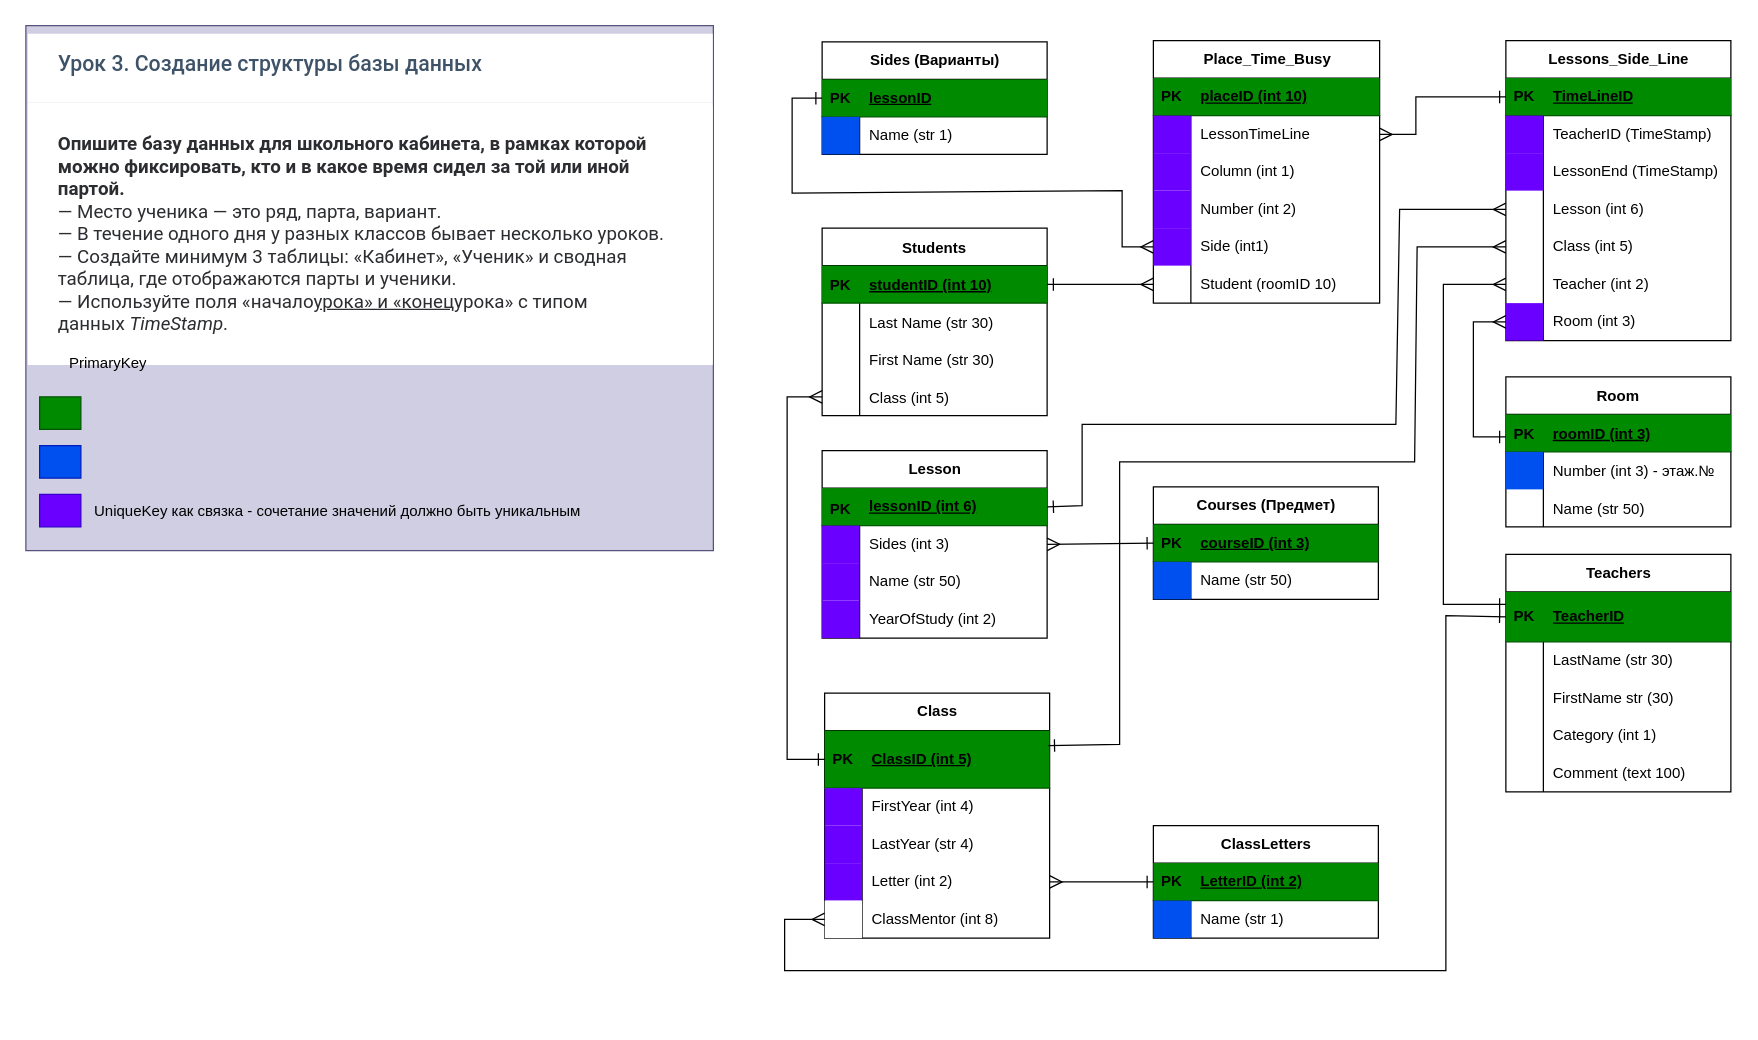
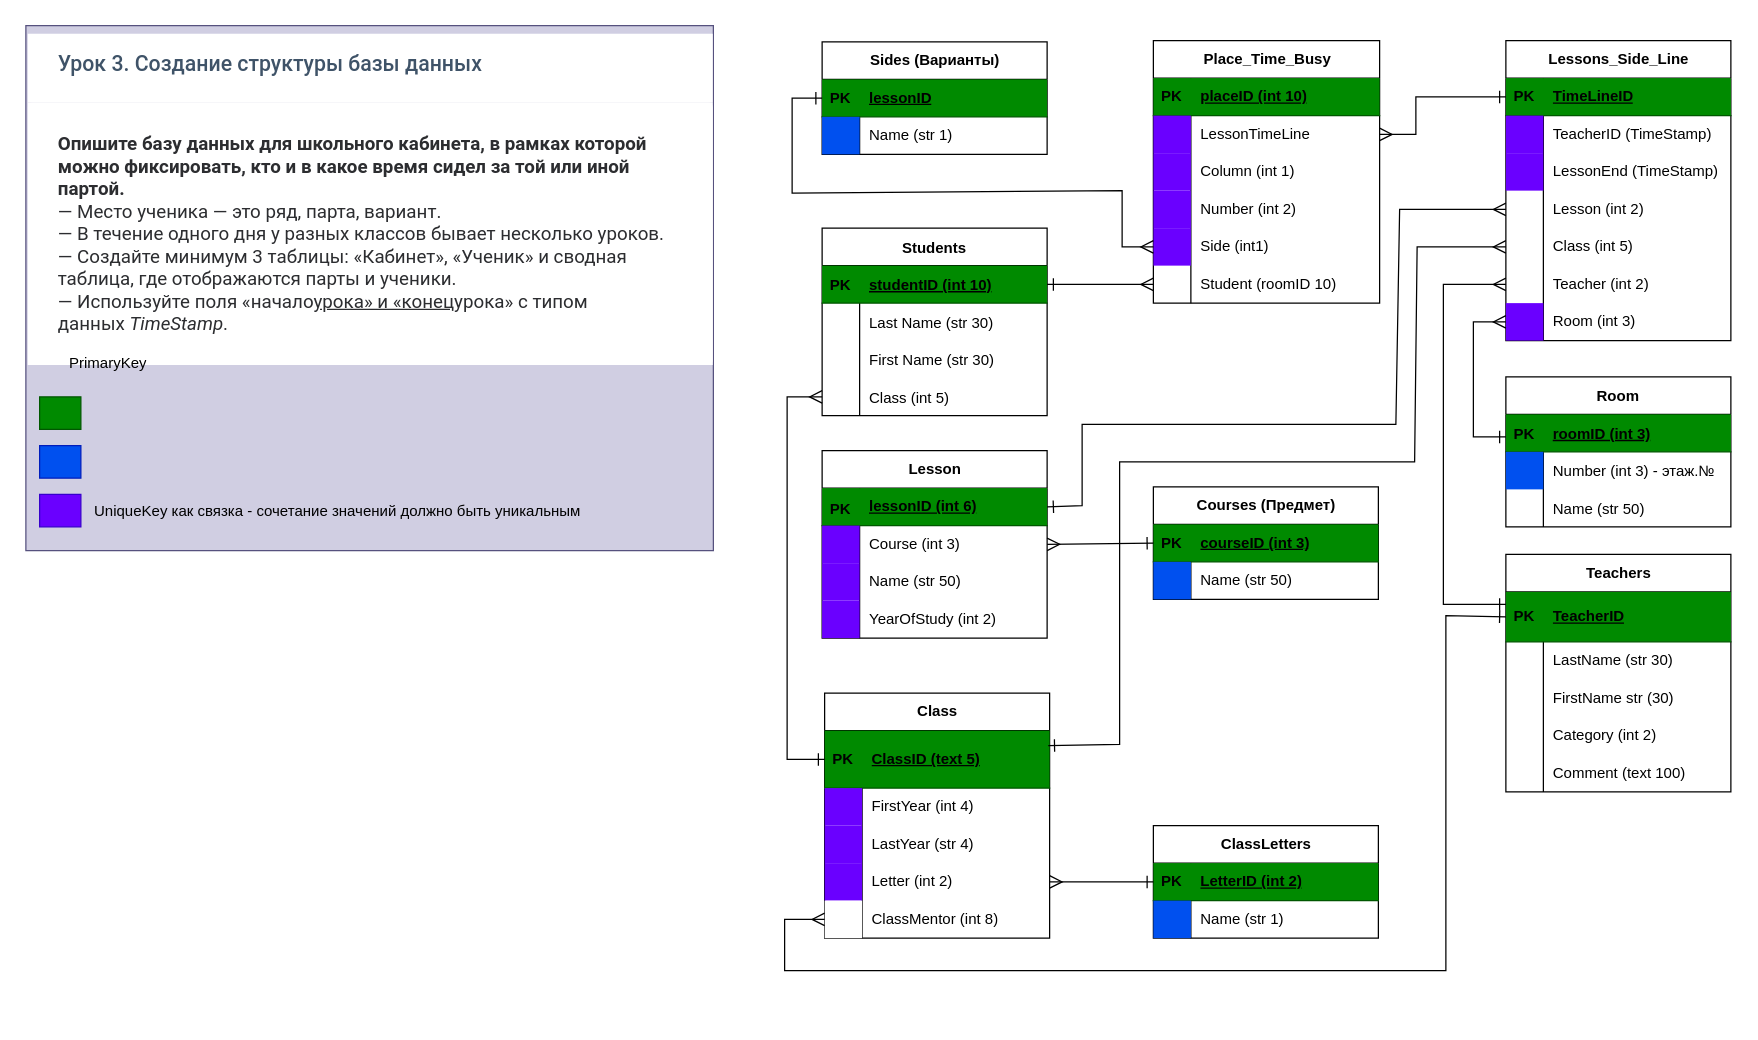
node "Lesson (int 6)": label "Lesson (int 6)" -> "Lesson (int 2)"
node "Sides (int 3)": label "Sides (int 3)" -> "Course (int 3)"
node "Category (int 1)": label "Category (int 1)" -> "Category (int 2)"
node "ClassID (int 5)": label "ClassID (int 5)" -> "ClassID (text 5)"
